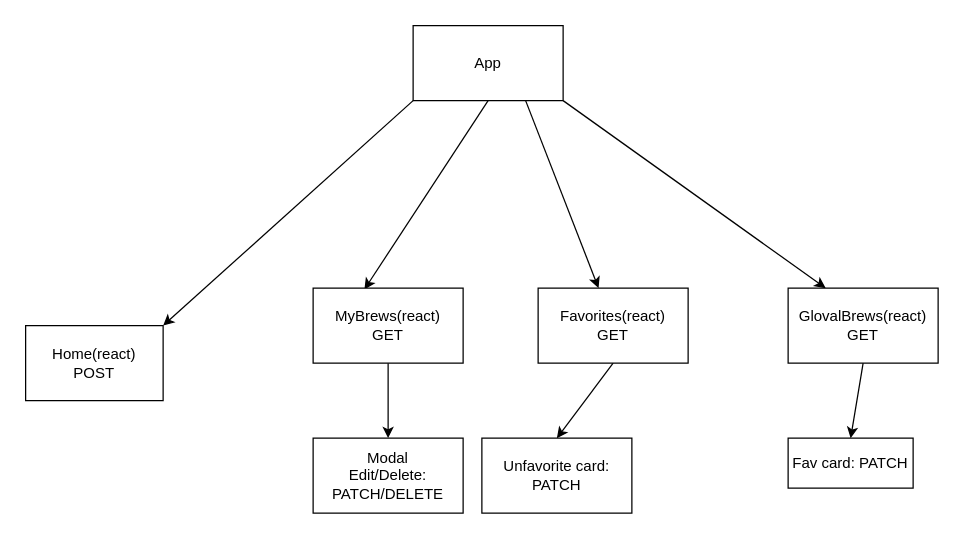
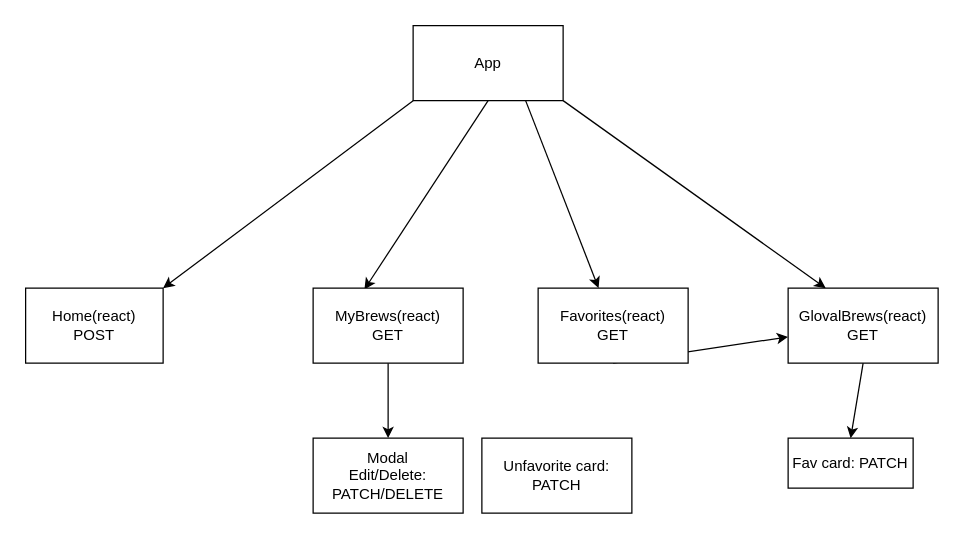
node "Home(react) POST": moved (94, 363) -> (94, 326)
edge "Favorites(react) GET" -> "Unfavorite card: PATCH": now "Favorites(react) GET" -> "GlovalBrews(react) GET"
